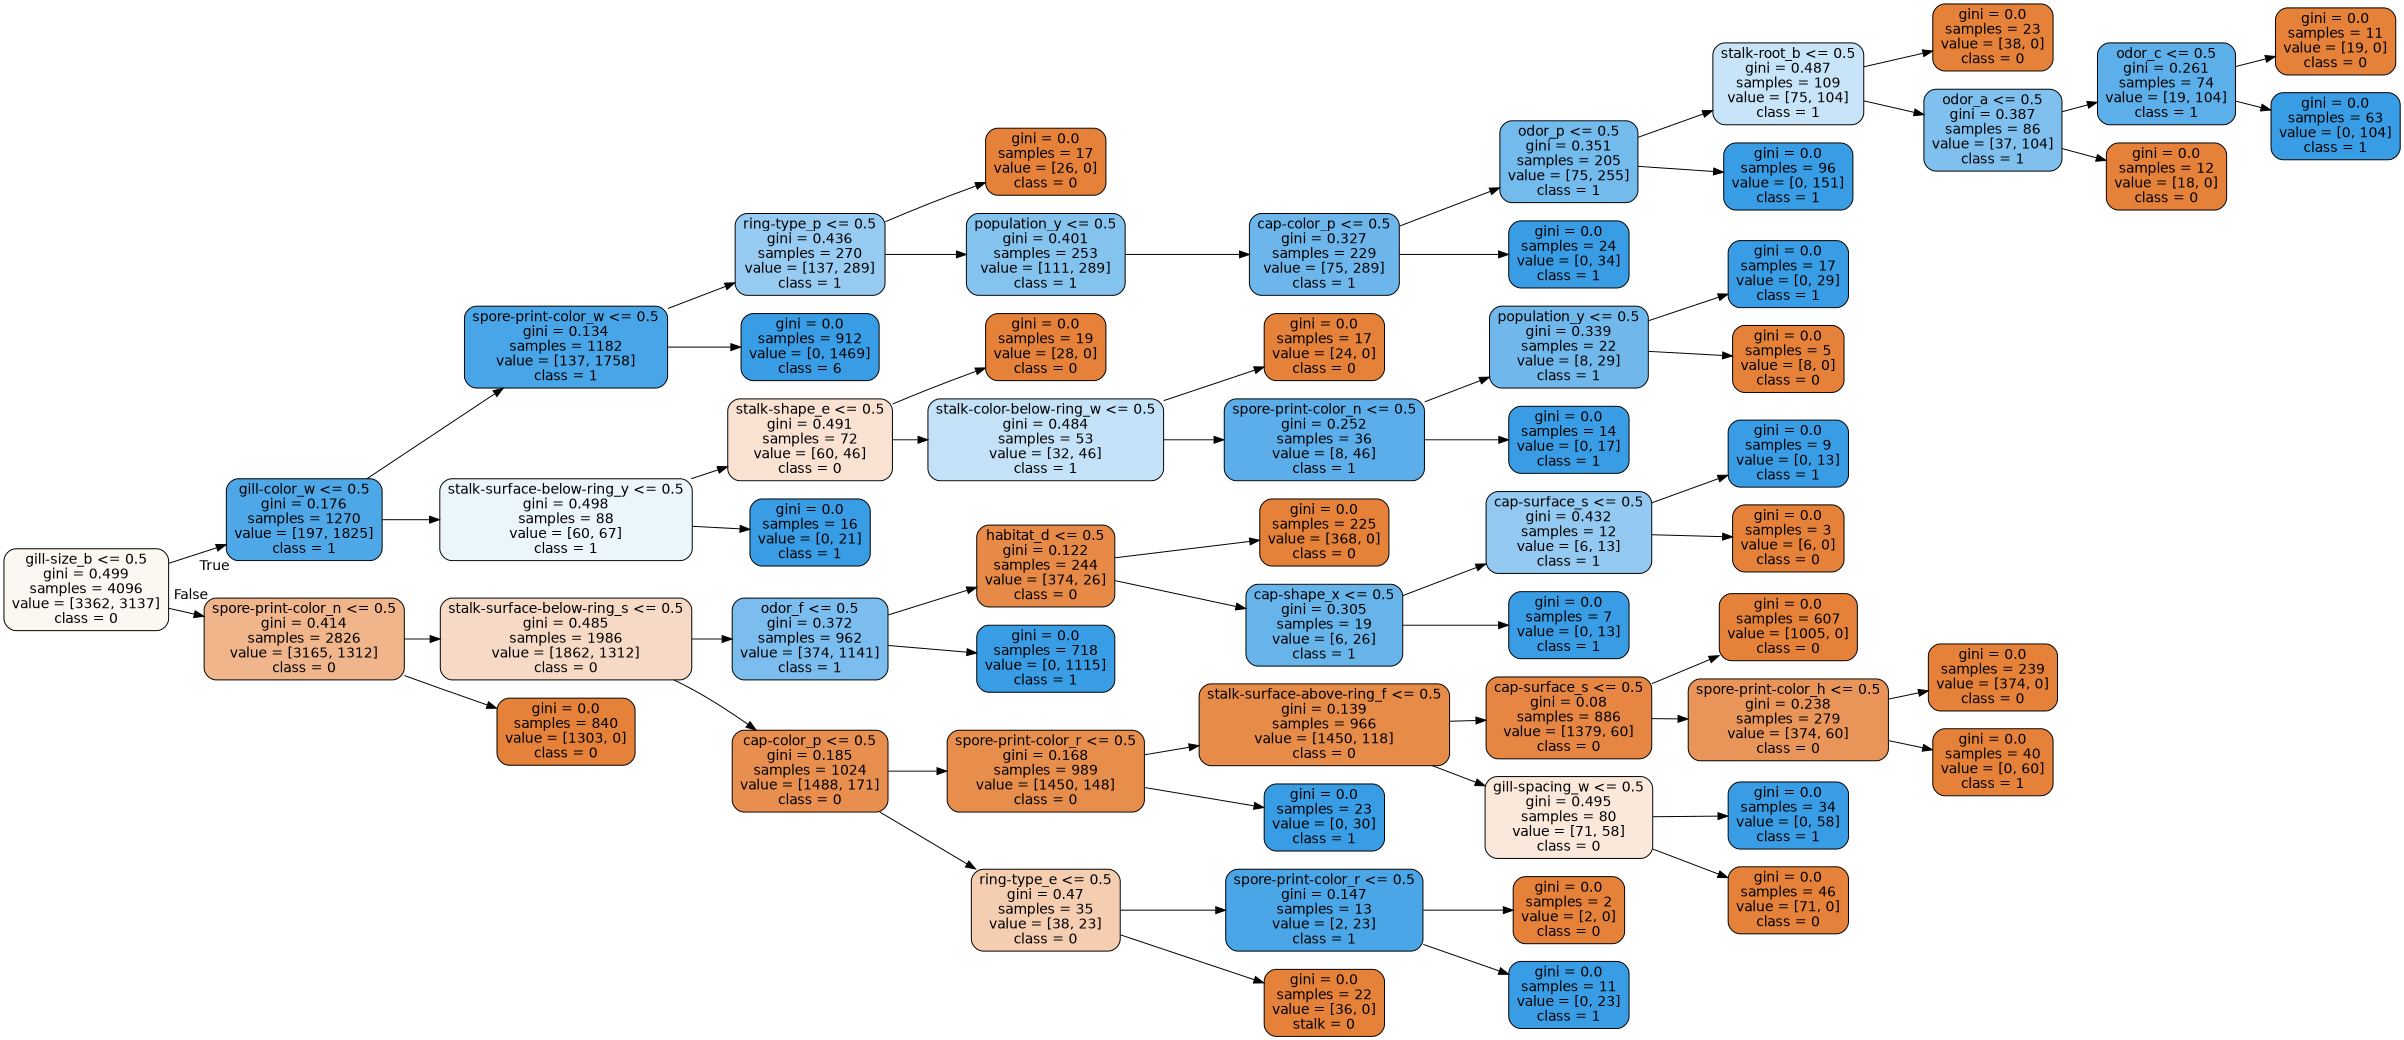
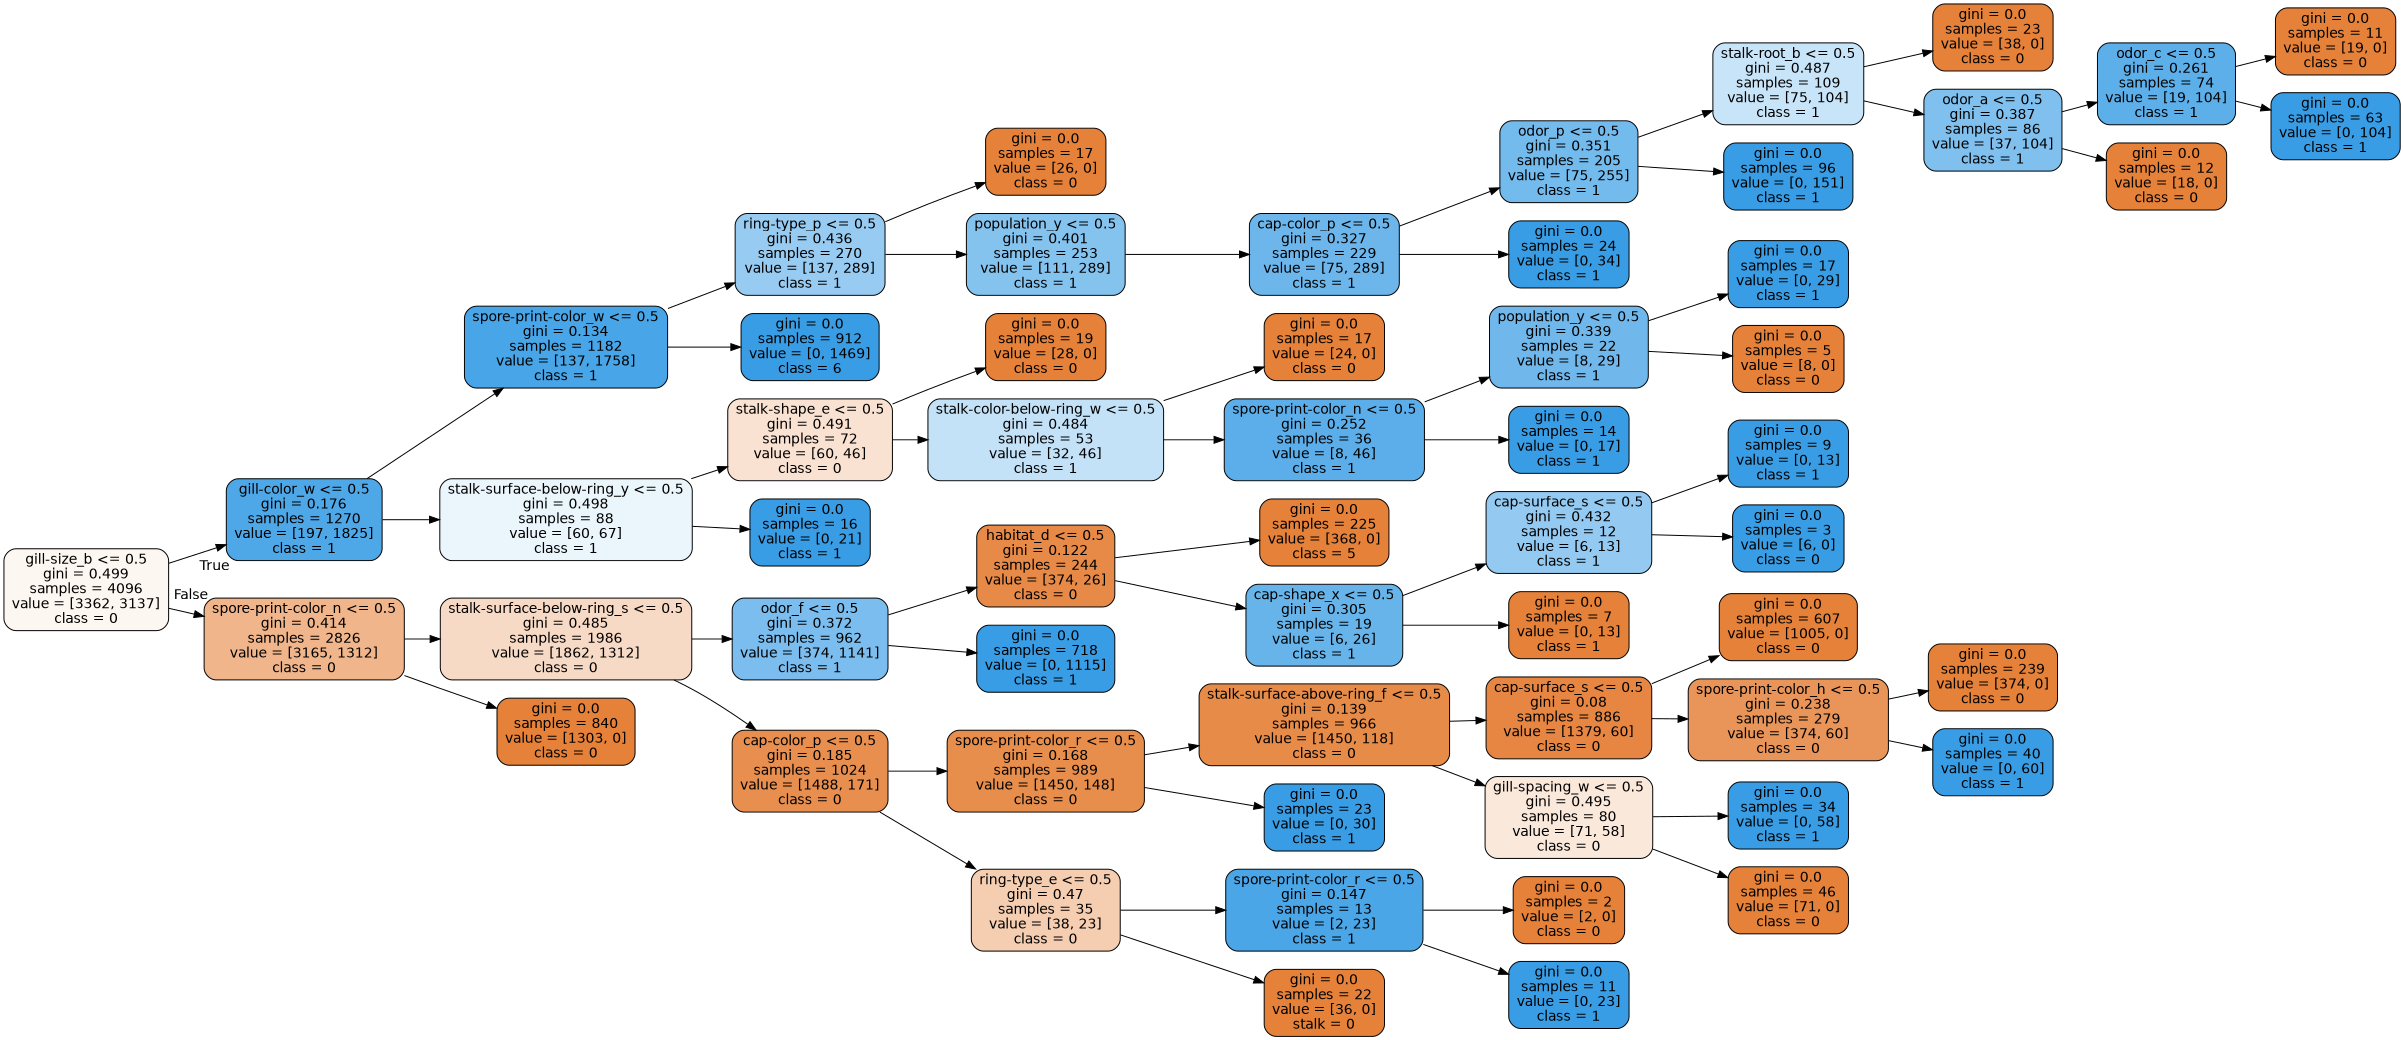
node "gini = 0.0 samples = 225 value = [368, 0] class = 0": label "gini = 0.0 samples = 225 value = [368, 0] class = 0" -> "gini = 0.0 samples = 225 value = [368, 0] class = 5"
node "gini = 0.0 samples = 3 value = [6, 0] class = 0": fillcolor #e58139 -> #399de5
node "gini = 0.0 samples = 7 value = [0, 13] class = 1": fillcolor #399de5 -> #e58139
node "gini = 0.0 samples = 40 value = [0, 60] class = 1": fillcolor #e58139 -> #399de5
